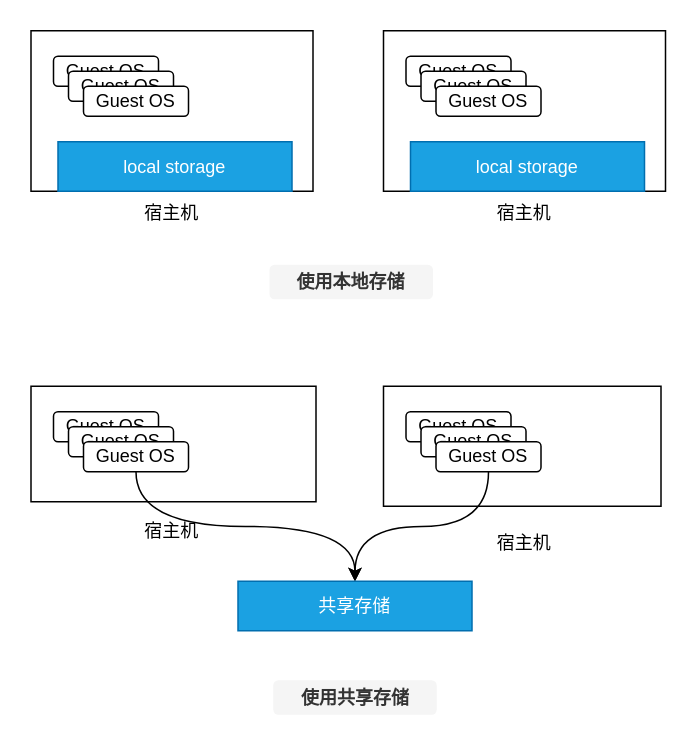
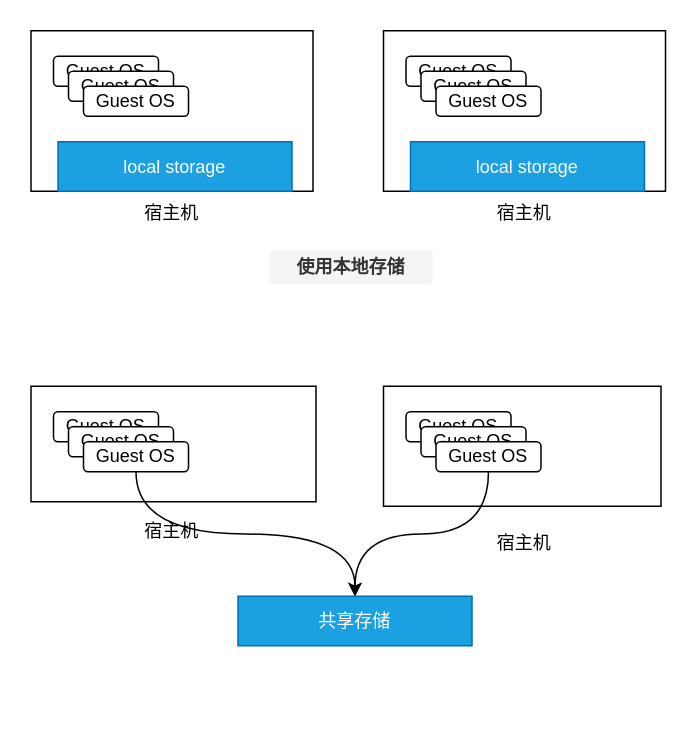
node "使用本地存储": moved (351, 282) -> (351, 267)
node "共享存储": moved (355, 606) -> (355, 621)
node "使用共享存储": removed
